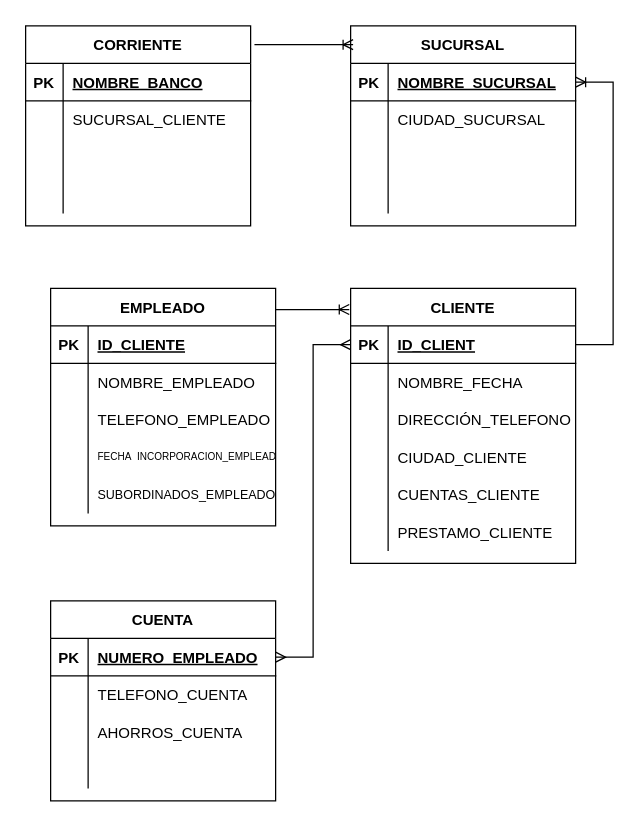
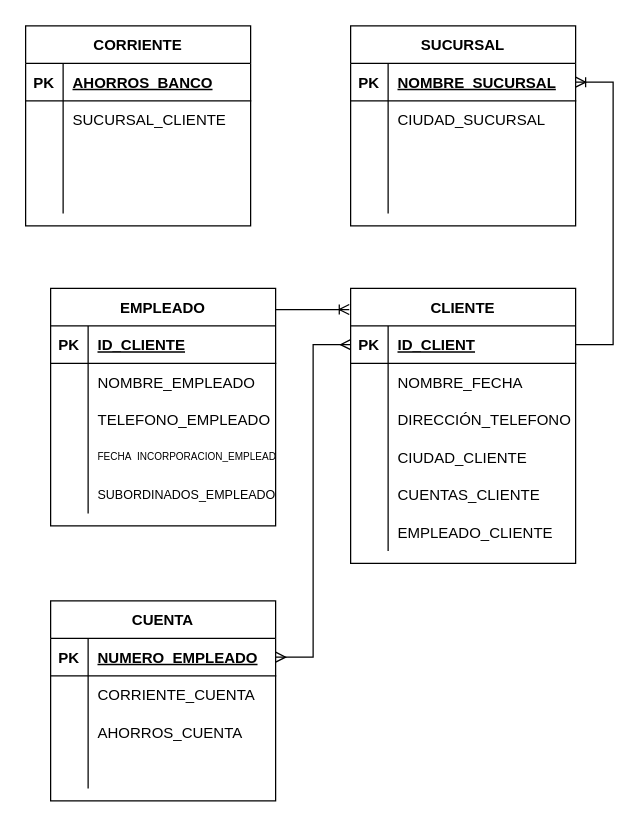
edge "CORRIENTE" -> "SUCURSAL": removed
node "NOMBRE_BANCO": label "NOMBRE_BANCO" -> "AHORROS_BANCO"
node "PRESTAMO_CLIENTE": label "PRESTAMO_CLIENTE" -> "EMPLEADO_CLIENTE"
node "TELEFONO_CUENTA": label "TELEFONO_CUENTA" -> "CORRIENTE_CUENTA"
